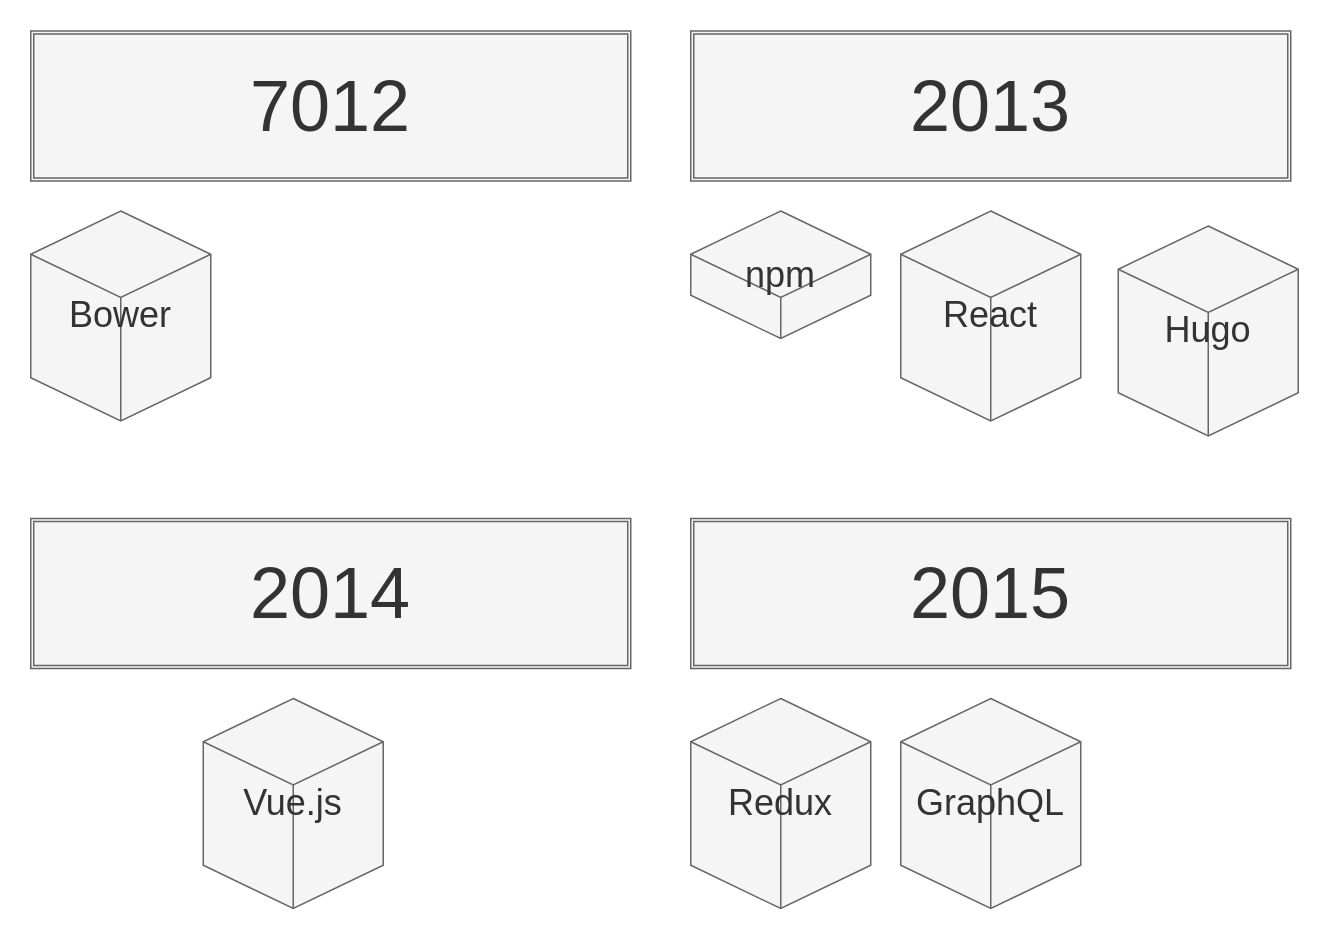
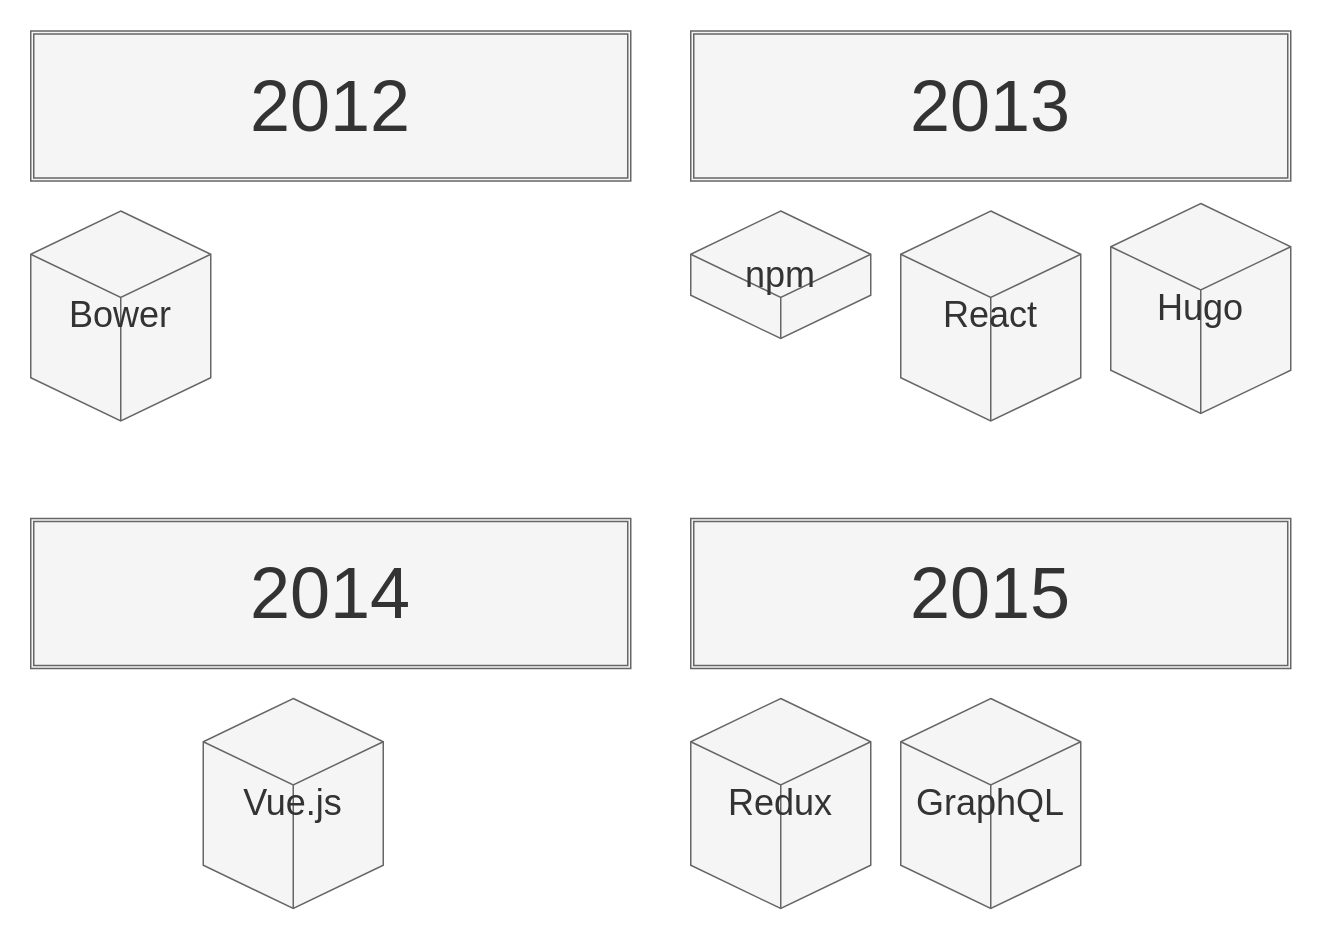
node "7012": label "7012" -> "2012"
node "Hugo": moved (1208, 331) -> (1201, 308)
